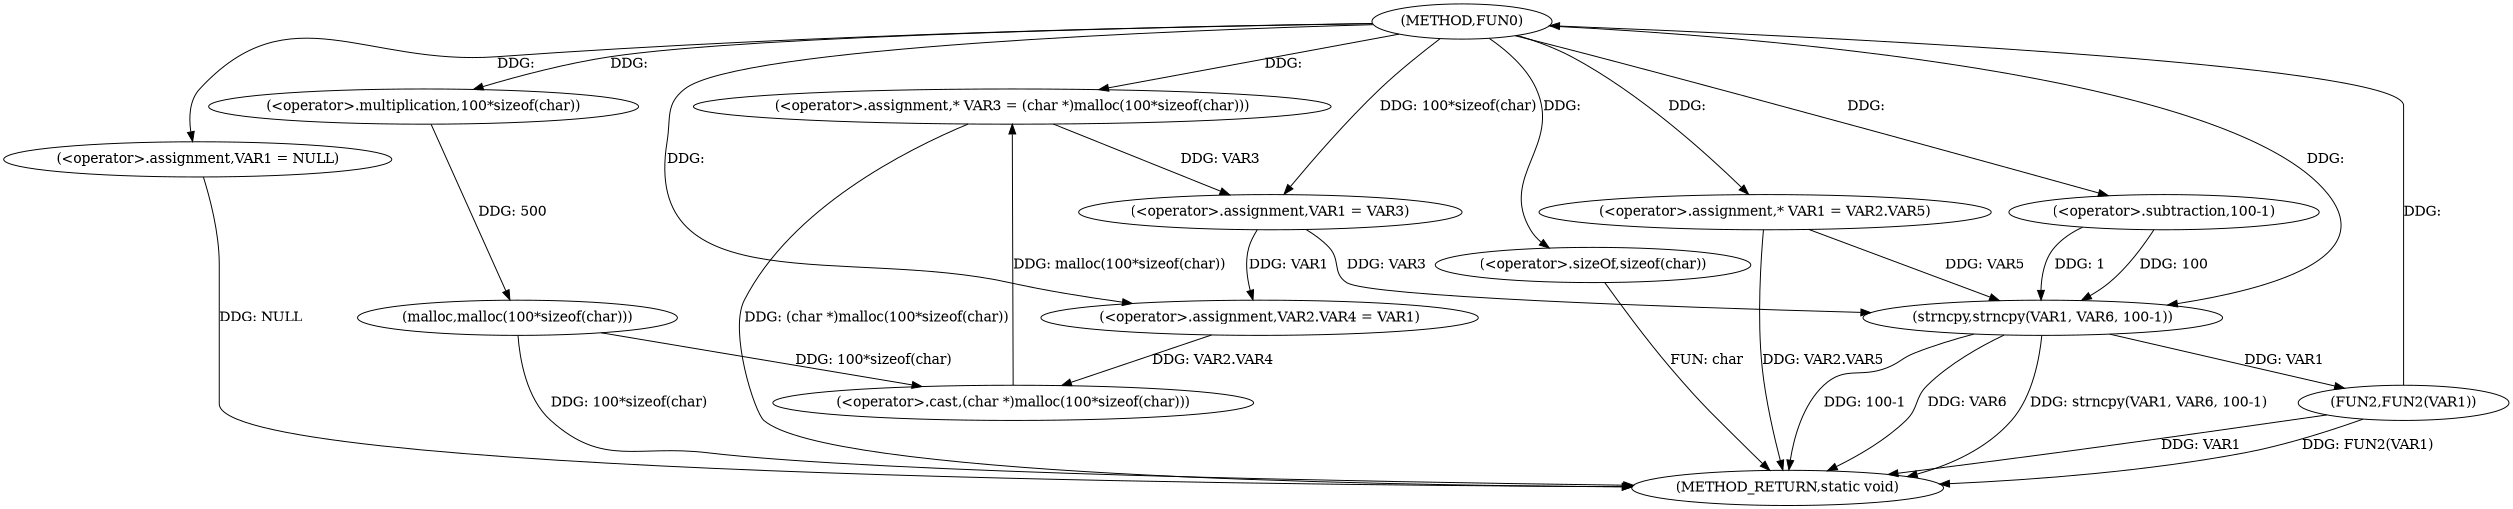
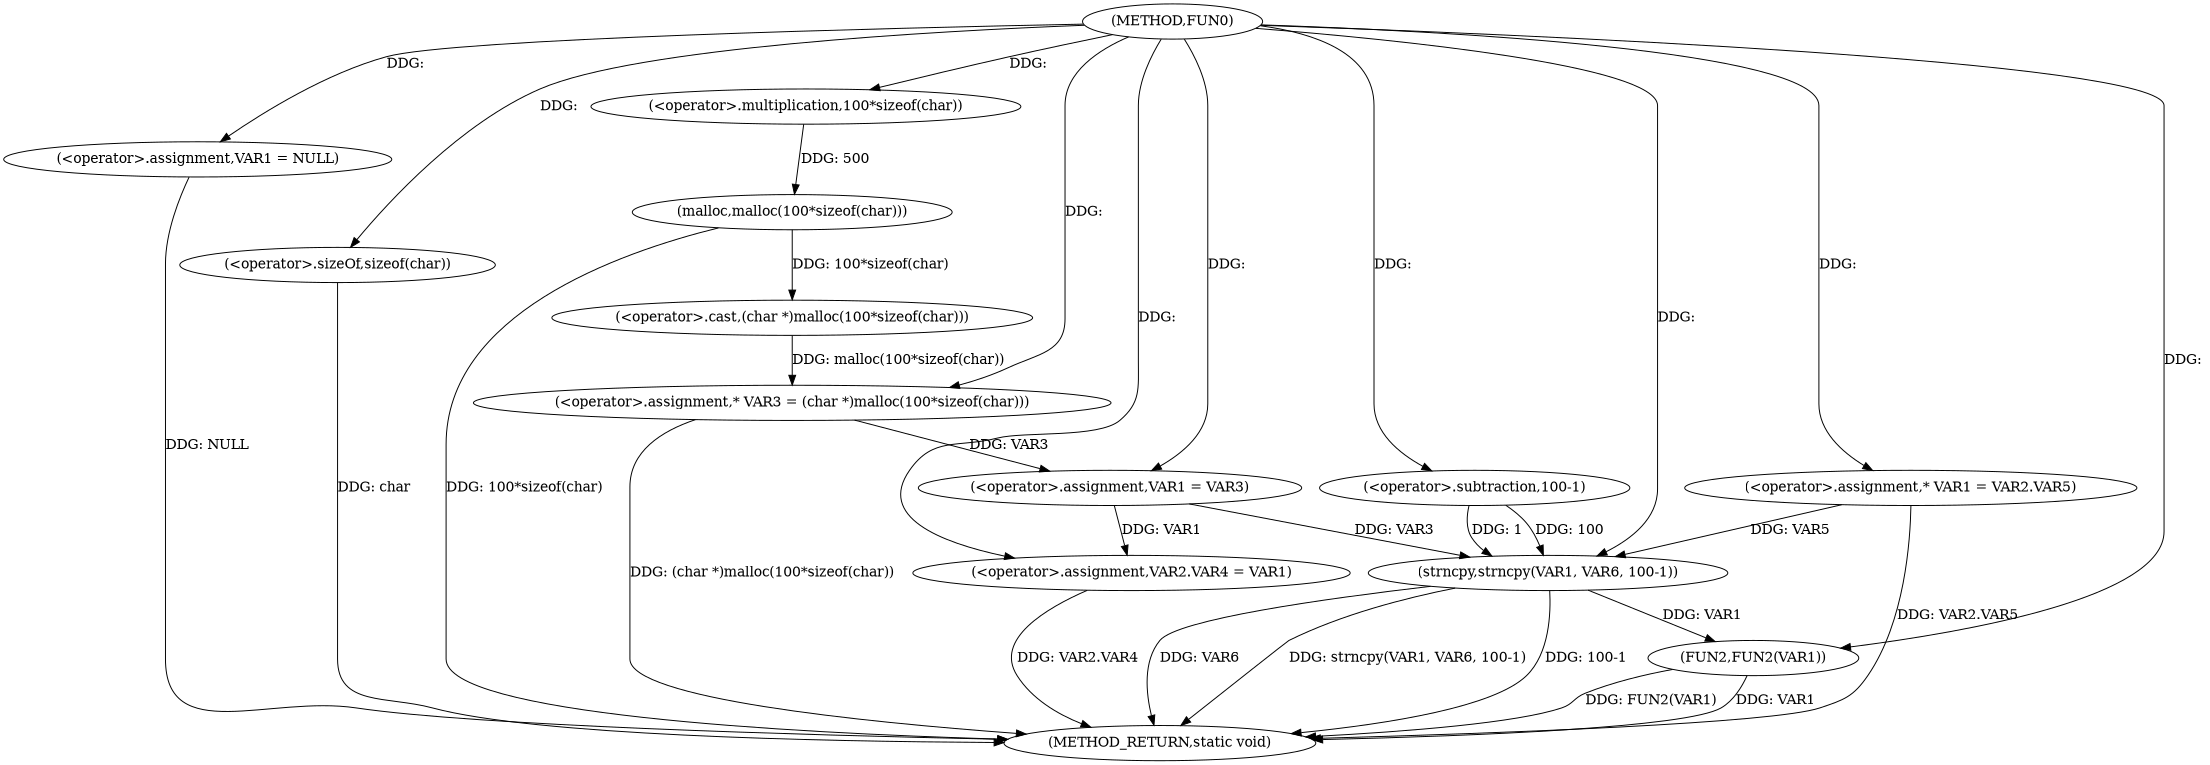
edge "(FUN2,FUN2(VAR1))" -> "(METHOD,FUN0)": reversed
edge "(METHOD,FUN0)" -> "(<operator>.assignment,VAR1 = VAR3)": label "DDG: 100*sizeof(char)" -> "DDG: "
edge "(<operator>.assignment,VAR2.VAR4 = VAR1)" -> "(<operator>.cast,(char *)malloc(100*sizeof(char)))": now "(<operator>.assignment,VAR2.VAR4 = VAR1)" -> "(METHOD_RETURN,static void)"
edge "(<operator>.sizeOf,sizeof(char))" -> "(METHOD_RETURN,static void)": label "FUN: char" -> "DDG: char"
